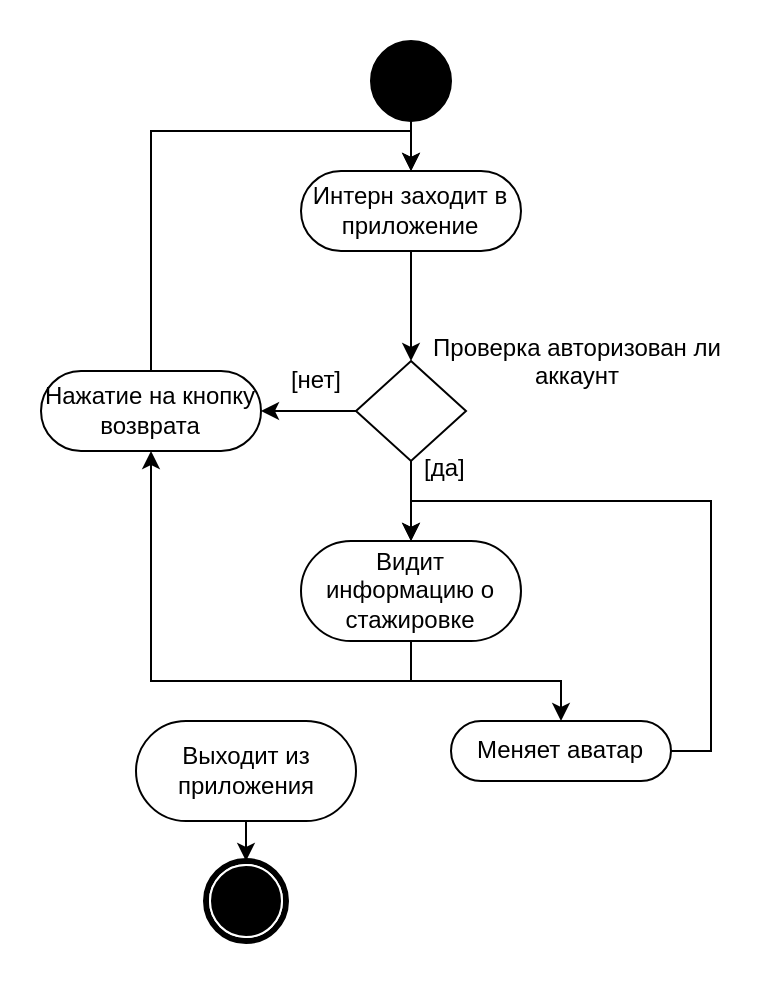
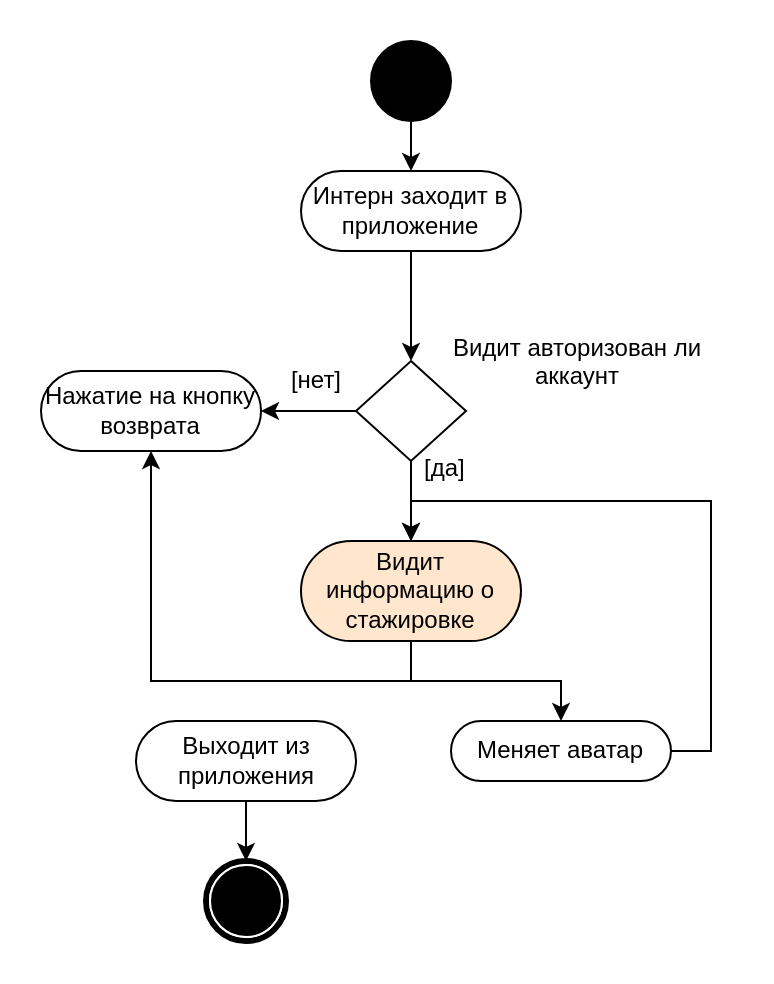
edge "Нажатие на кнопку возврата" -> "Интерн заходит в приложение": removed
node "Проверка авторизован ли аккаунт": label "Проверка авторизован ли аккаунт" -> "Видит авторизован ли аккаунт"
node "Видит информацию о стажировке": fillcolor #ffffff -> #ffe6cc
node "Выходит из приложения": size 220x100 -> 220x80
